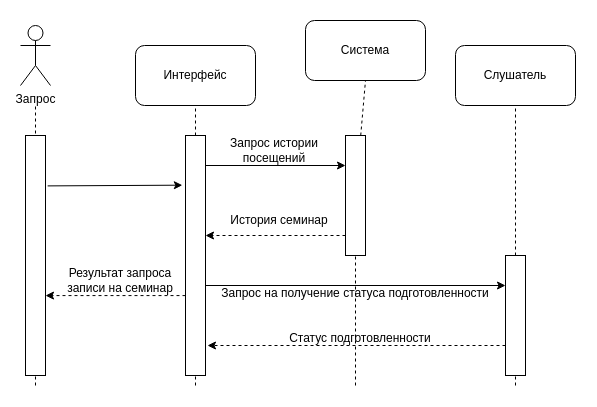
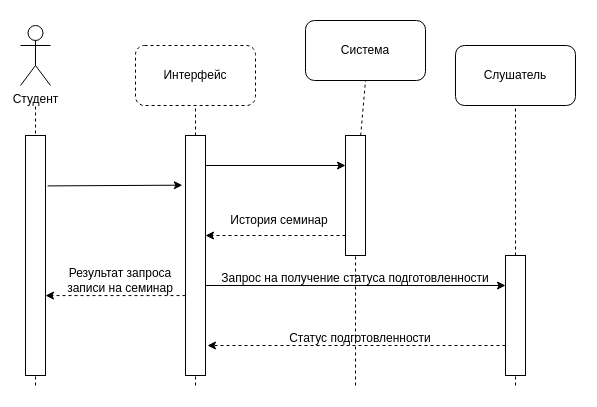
node "Интерфейс": style solid -> dashed
node "Запрос": label "Запрос" -> "Студент"
node "Запрос истории посещений": removed
node "Запрос на получение статуса подготовленности": moved (356, 294) -> (356, 279)
